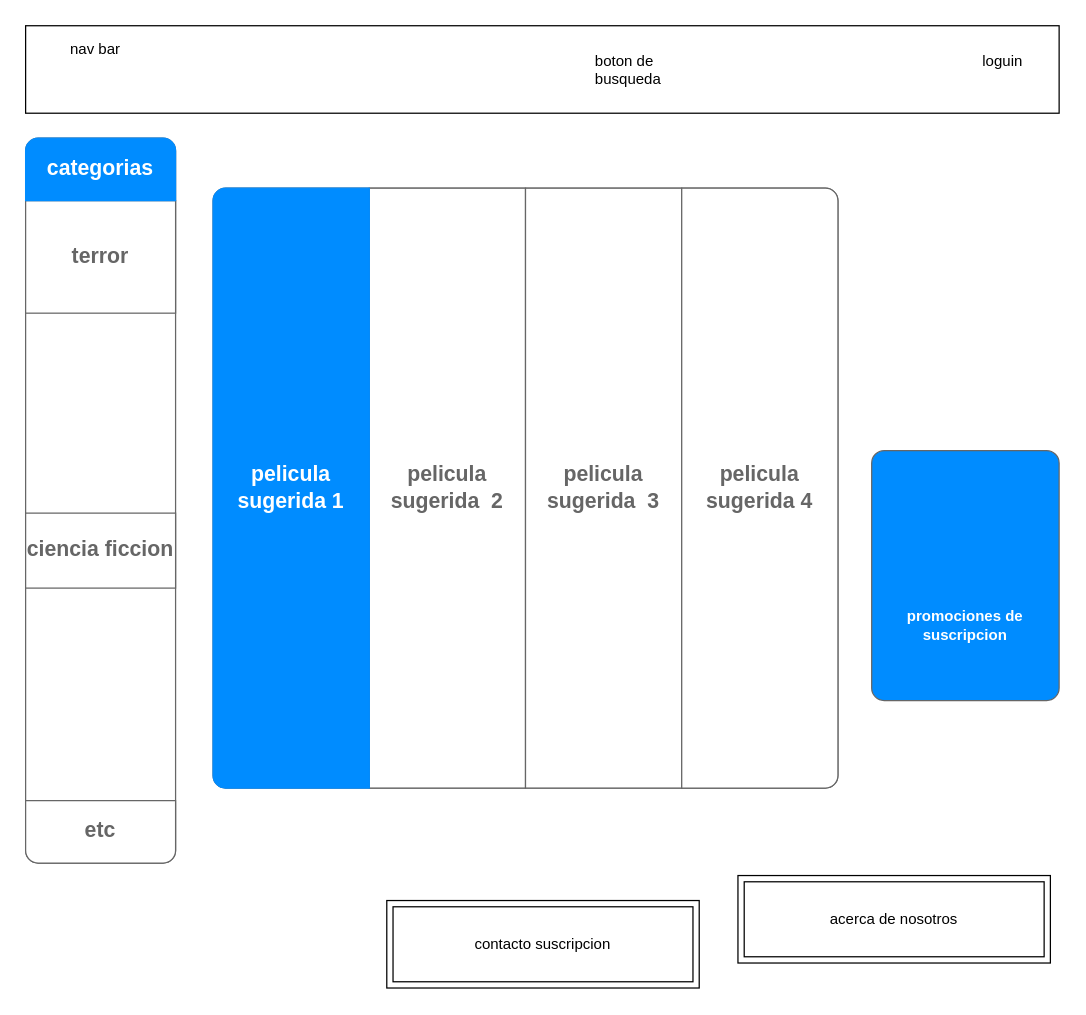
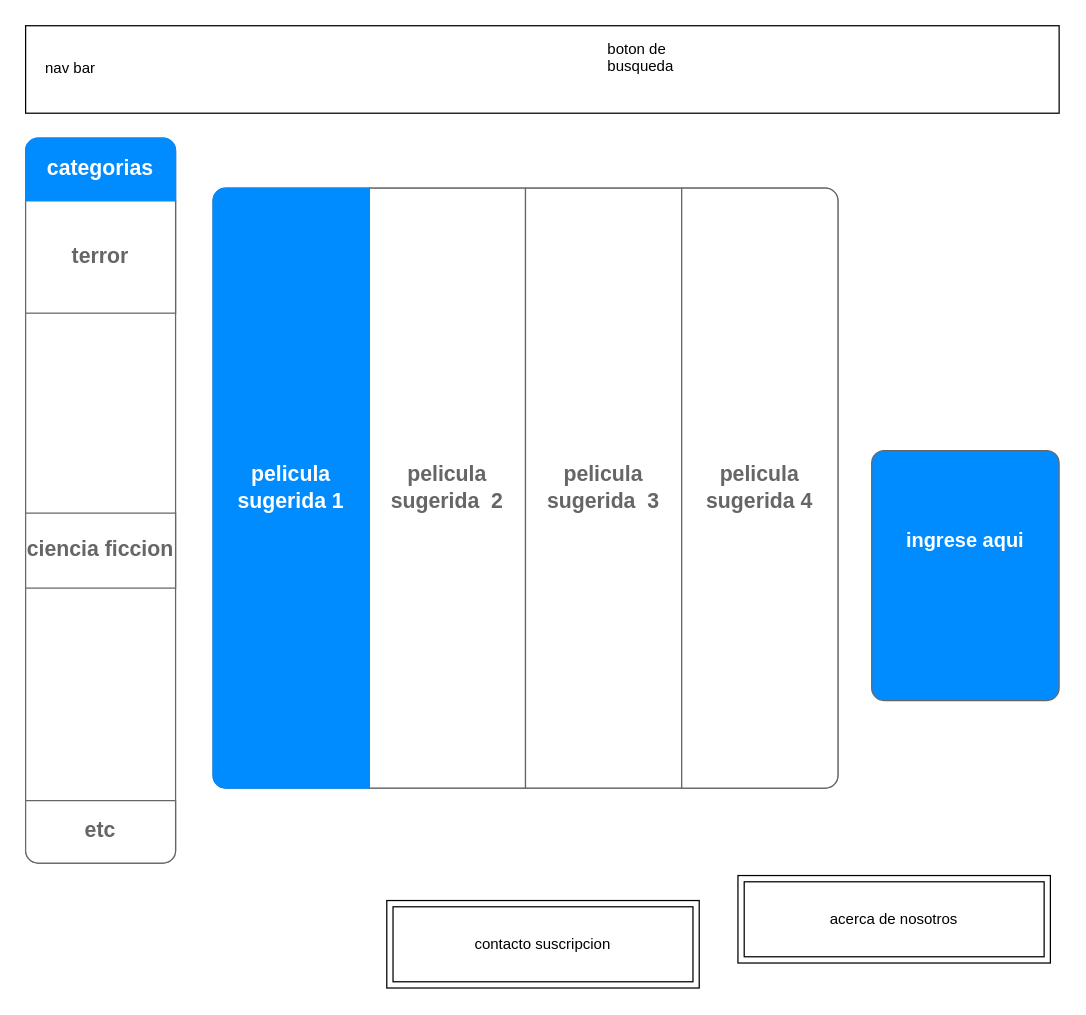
node "nav bar": moved (119, 51) -> (94, 69)
node "loguin": removed
node "boton de busqueda": moved (651, 69) -> (663, 57)
node "ingrese aqui": added
node "promociones de suscripcion": removed
